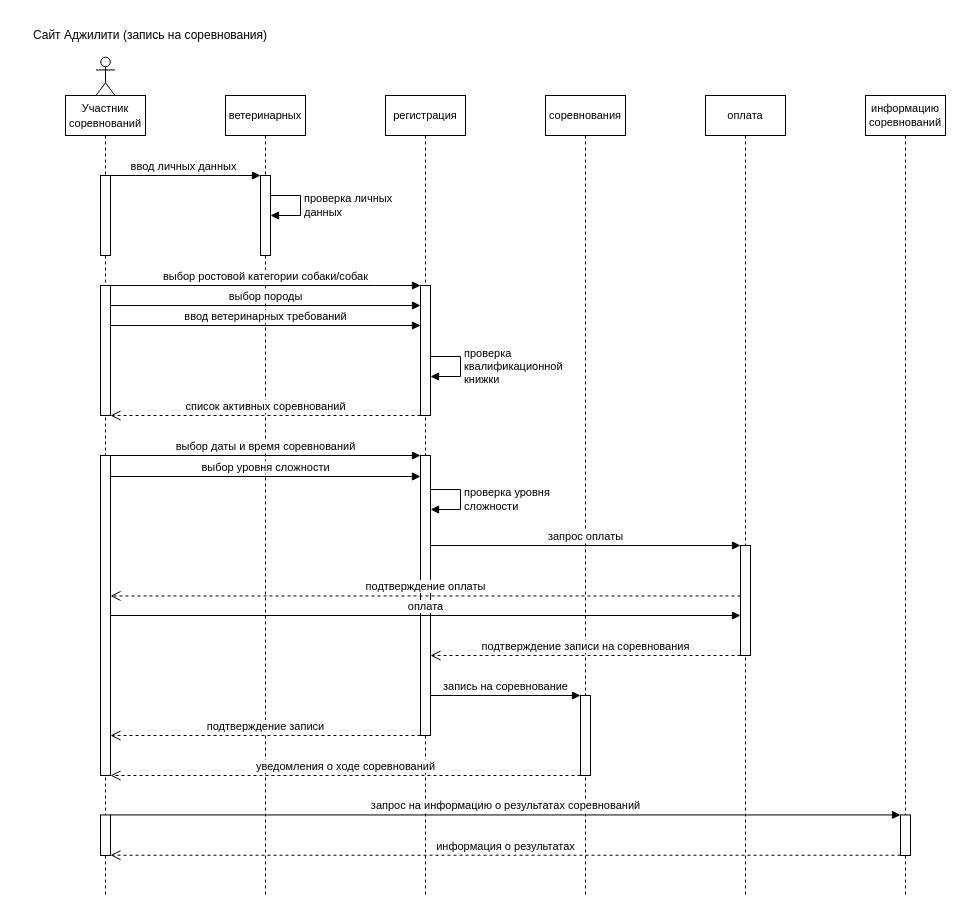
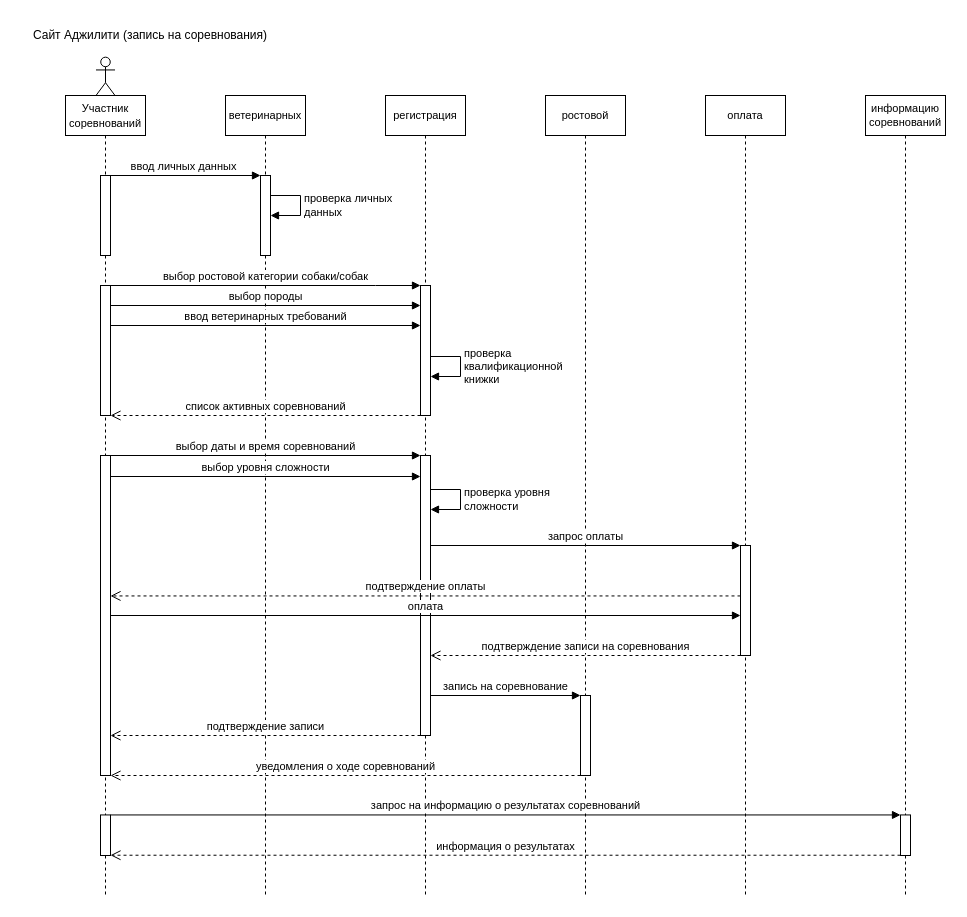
node "соревнования": label "соревнования" -> "ростовой"
